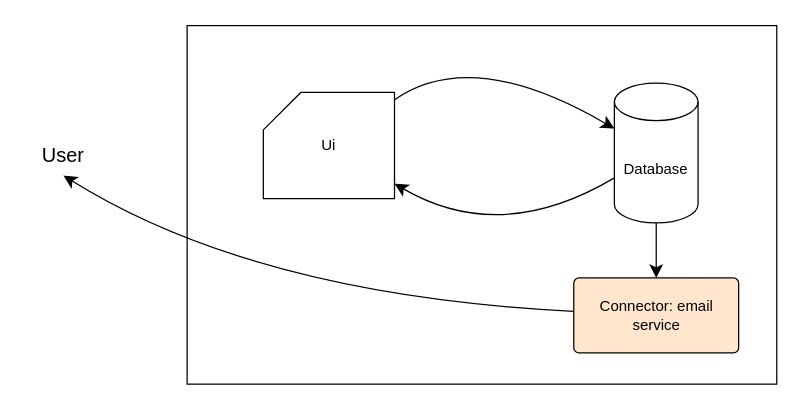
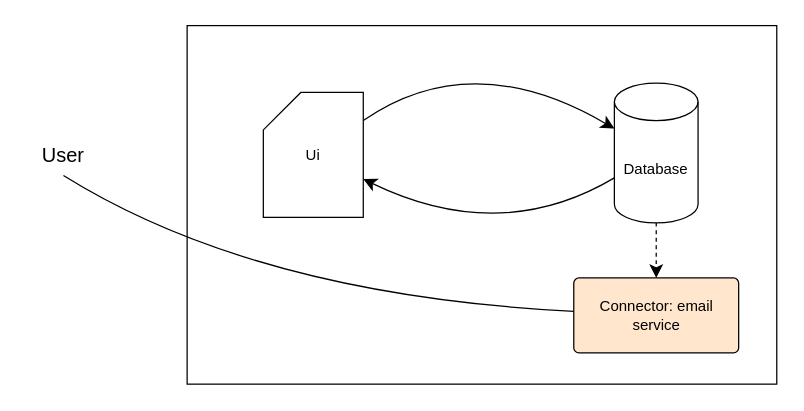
node "Ui": size 131x106 -> 100x125
edge "Connector: email service" -> "User": arrowhead classic -> none
edge "Database" -> "Connector: email service": style solid -> dashed
